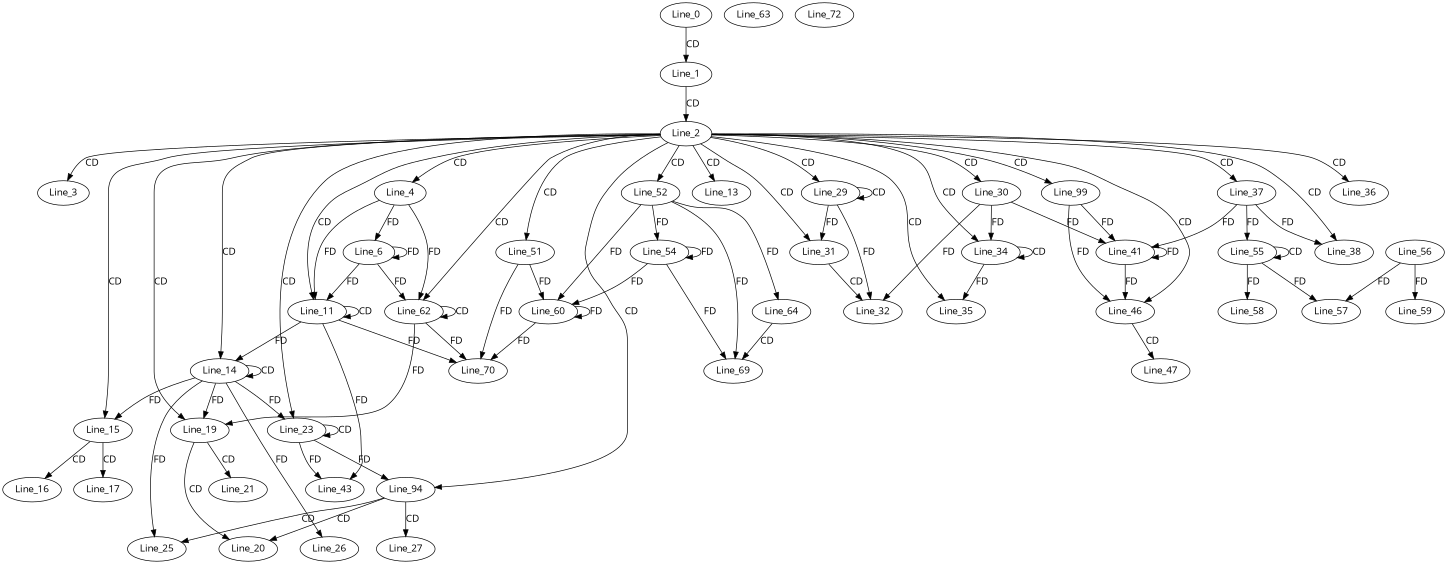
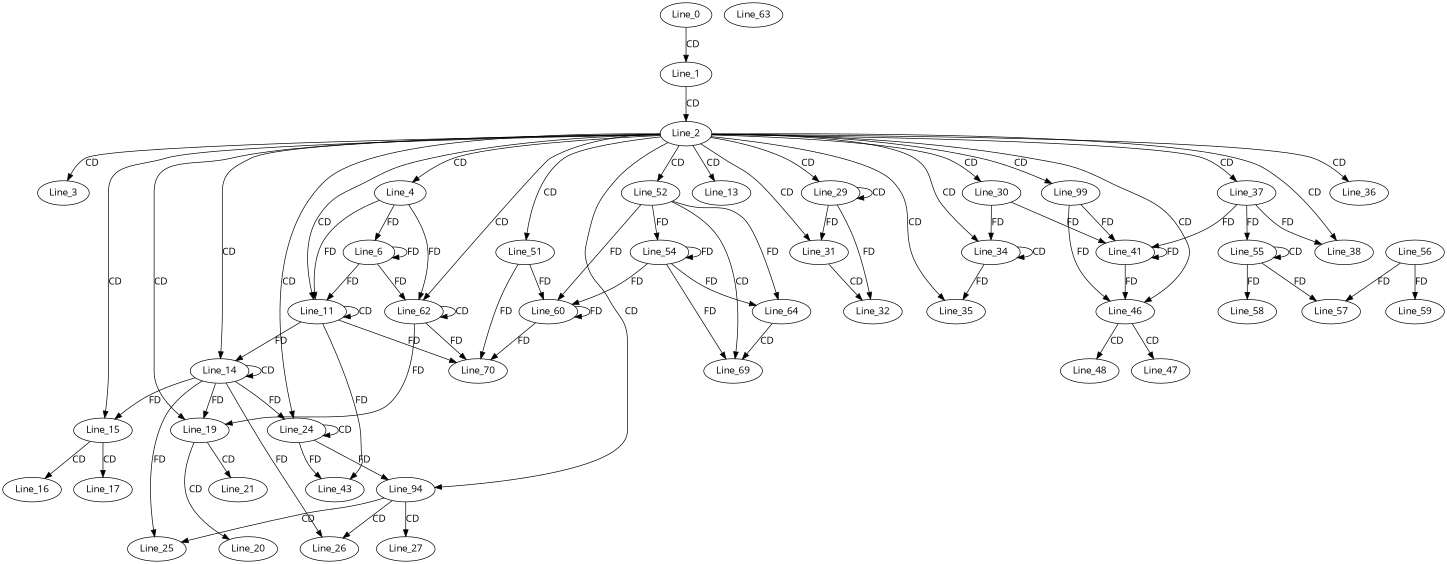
node "Line_72": removed
edge "Line_30" -> "Line_32": removed, label "FD"
edge "Line_52" -> "Line_69": label "FD" -> "CD"
edge "Line_54" -> "Line_64": added, label "FD"
node "Line_48": added
node "Line_23": label "Line_23" -> "Line_24"
edge "Line_94" -> "Line_20": now "Line_94" -> "Line_26"
